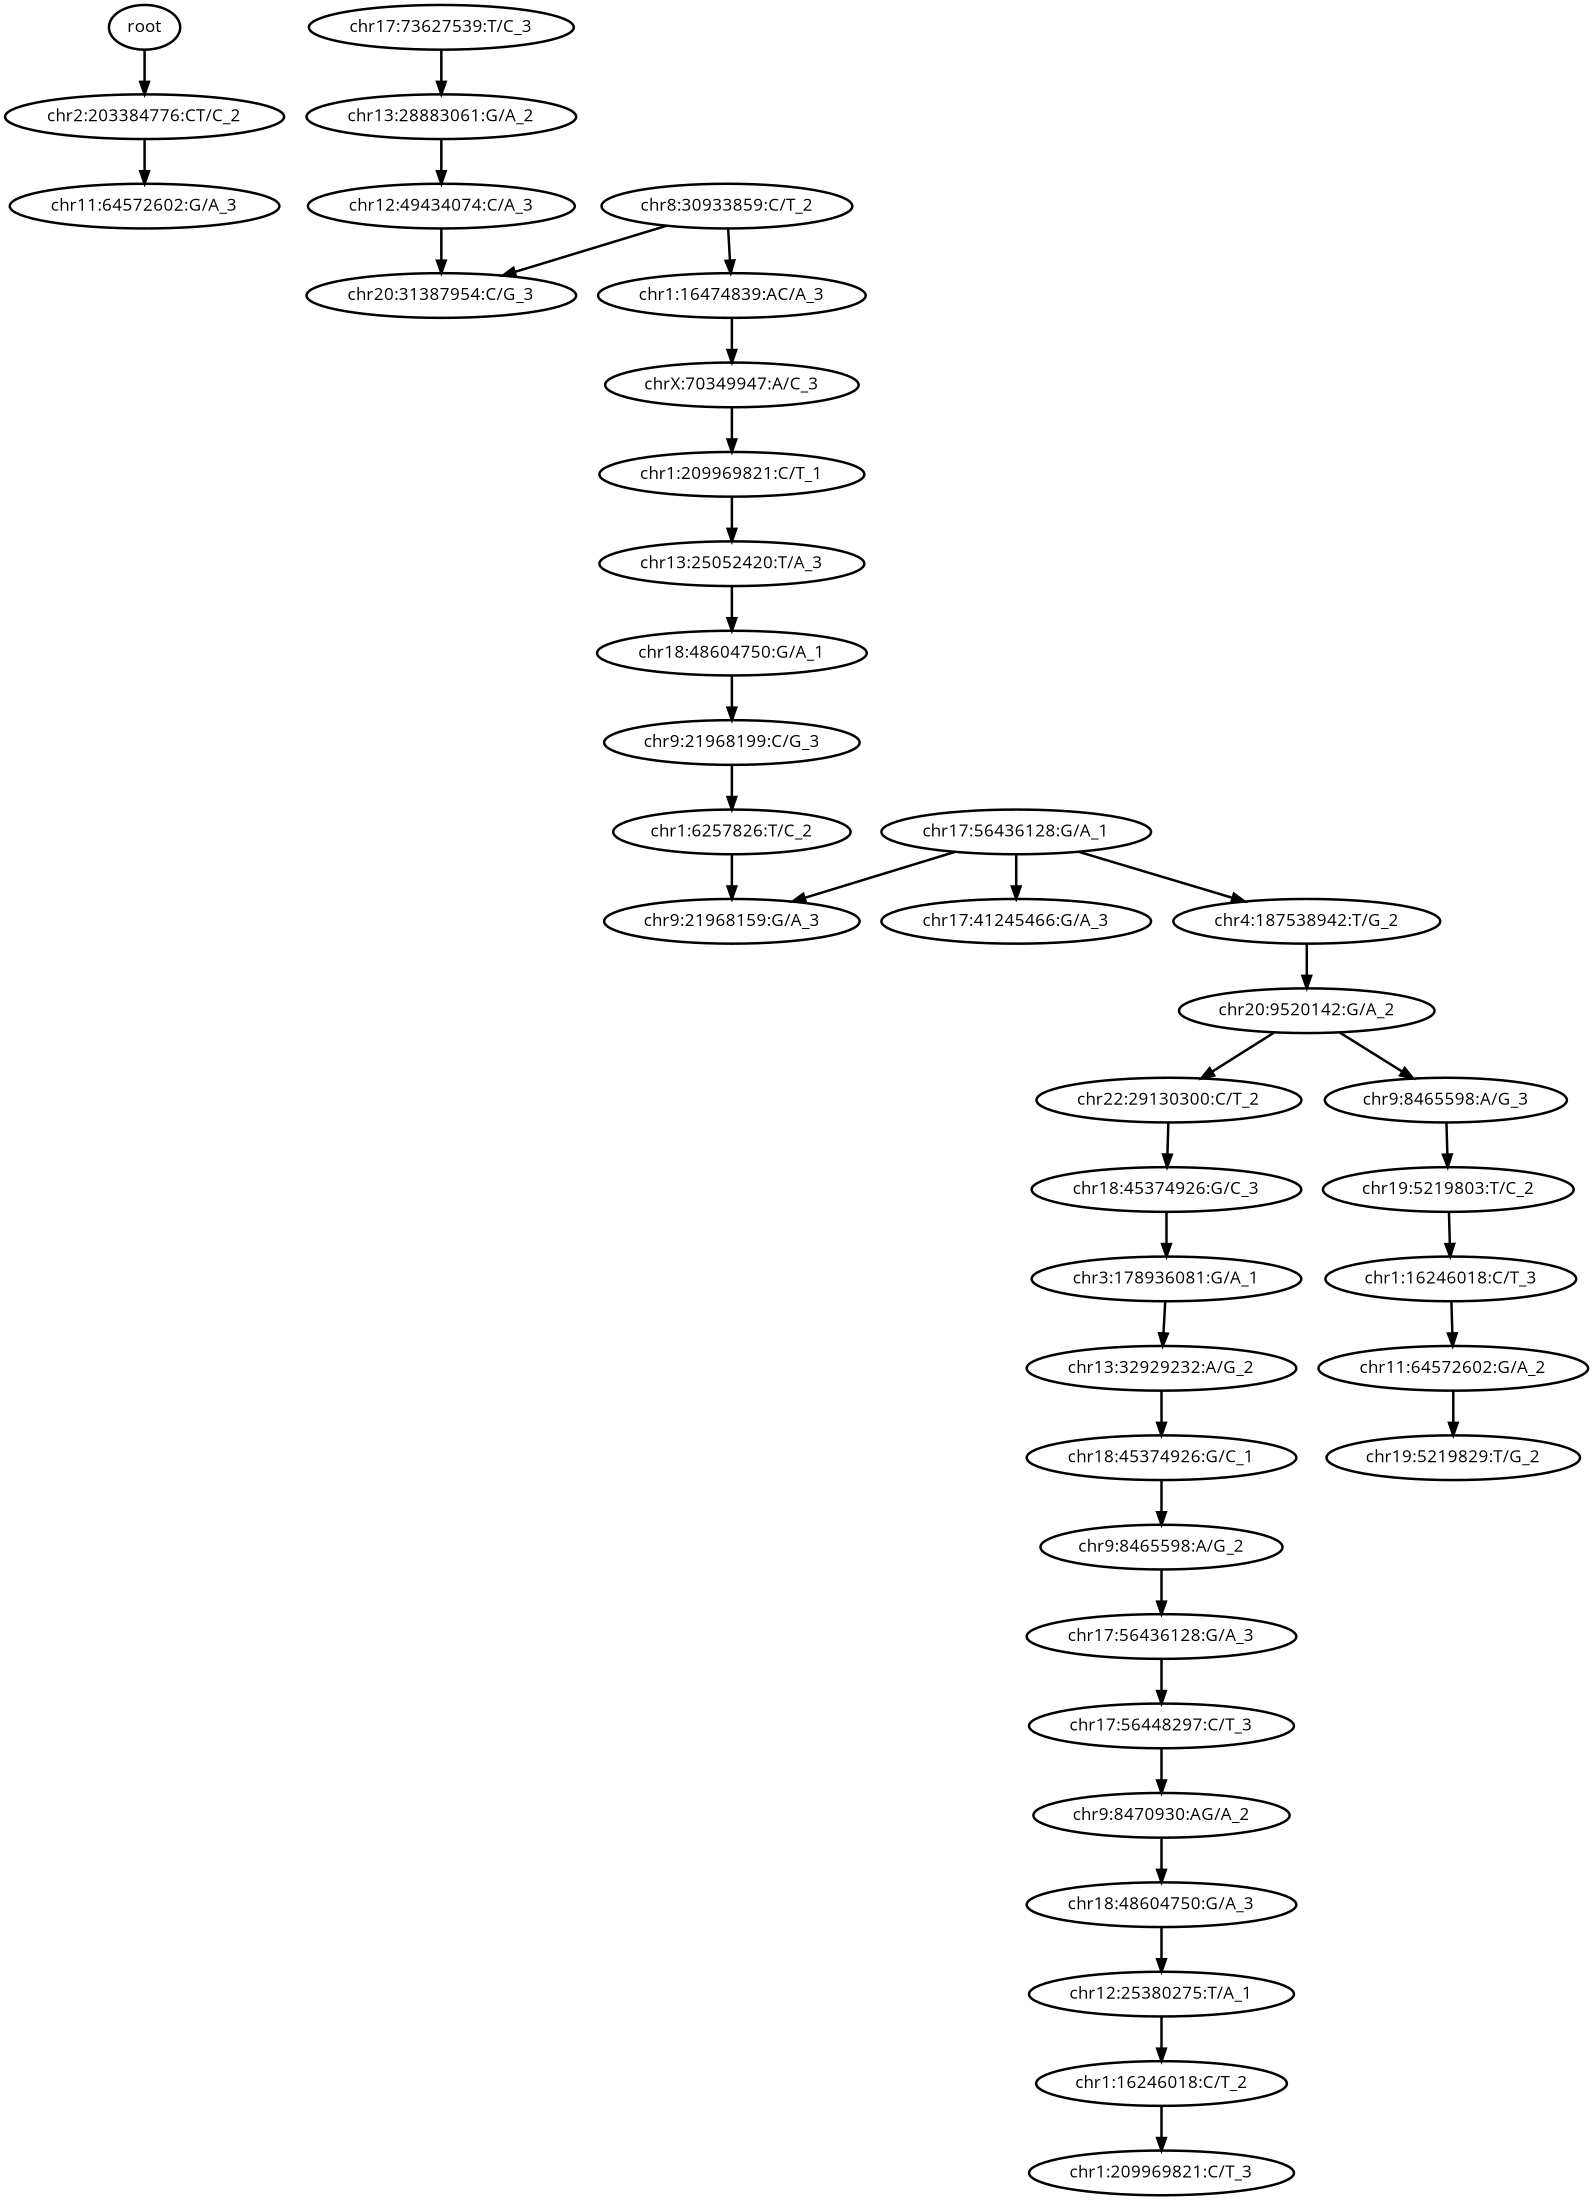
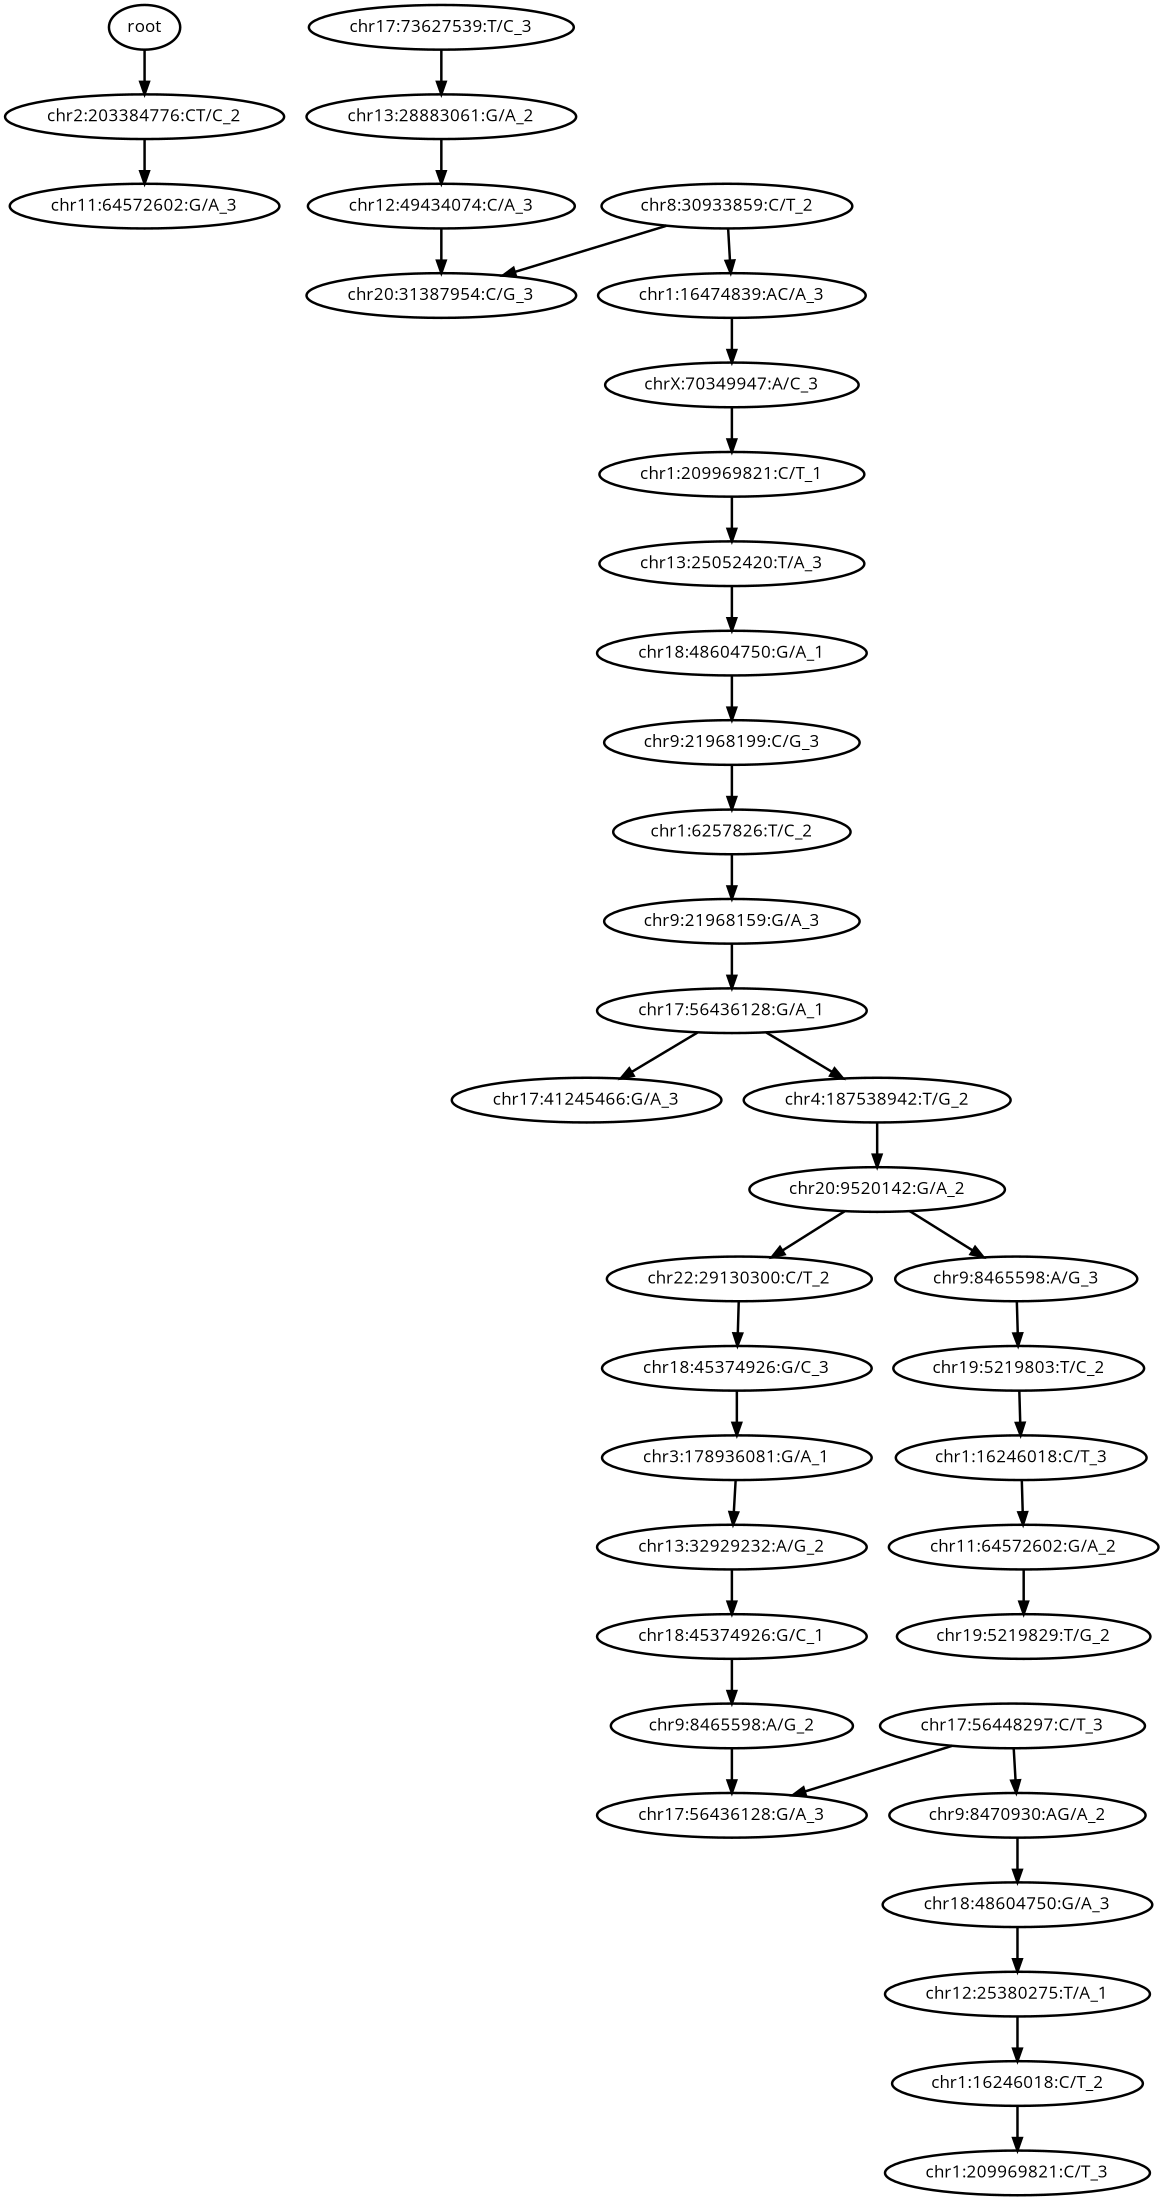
edge "chr17:56436128:G/A_1" -> "chr9:21968159:G/A_3": reversed
edge "chr17:56436128:G/A_3" -> "chr17:56448297:C/T_3": reversed
